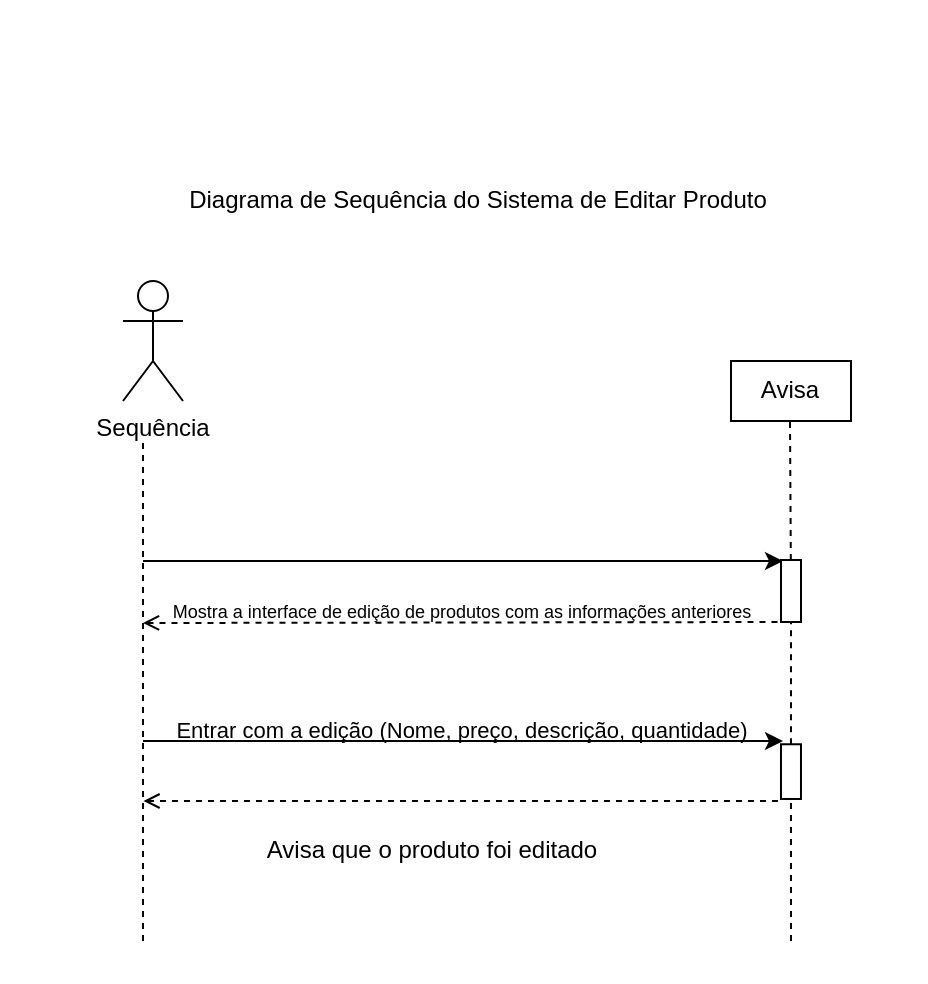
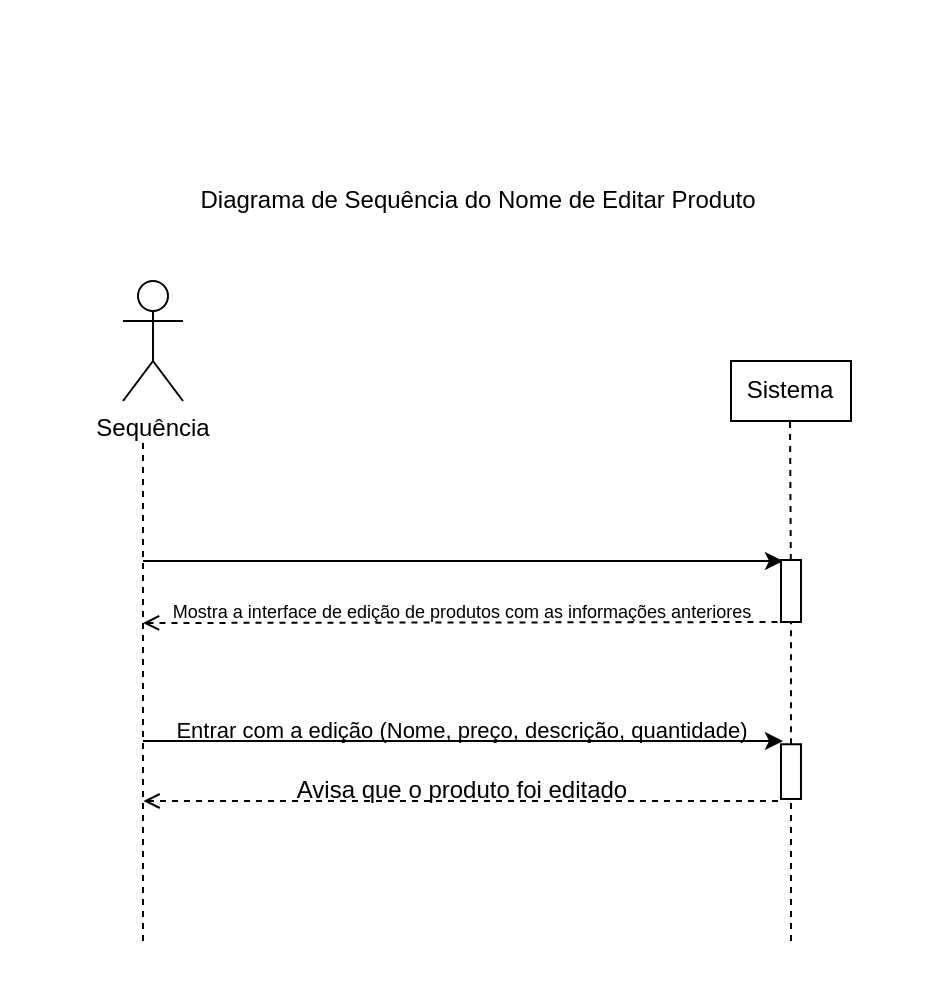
node "Diagrama de Sequência do Sistema de Editar Produto": label "Diagrama de Sequência do Sistema de Editar Produto" -> "Diagrama de Sequência do Nome de Editar Produto"
node "Avisa": label "Avisa" -> "Sistema"
node "Avisa que o produto foi editado": moved (433, 851) -> (463, 791)
